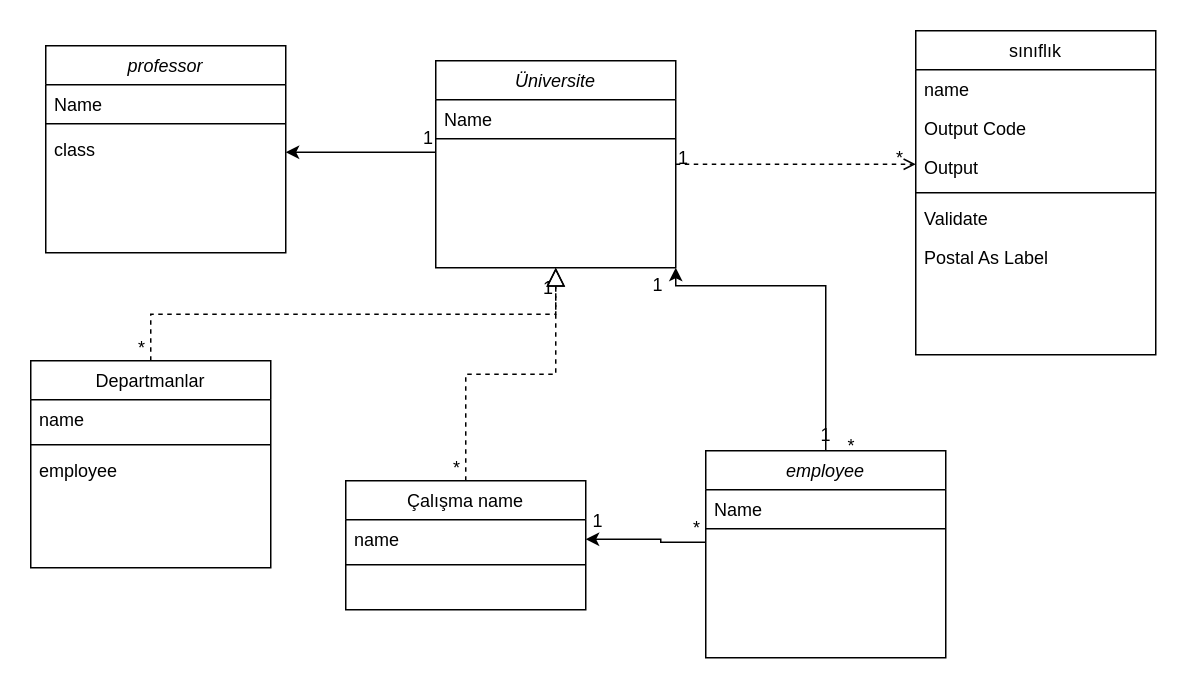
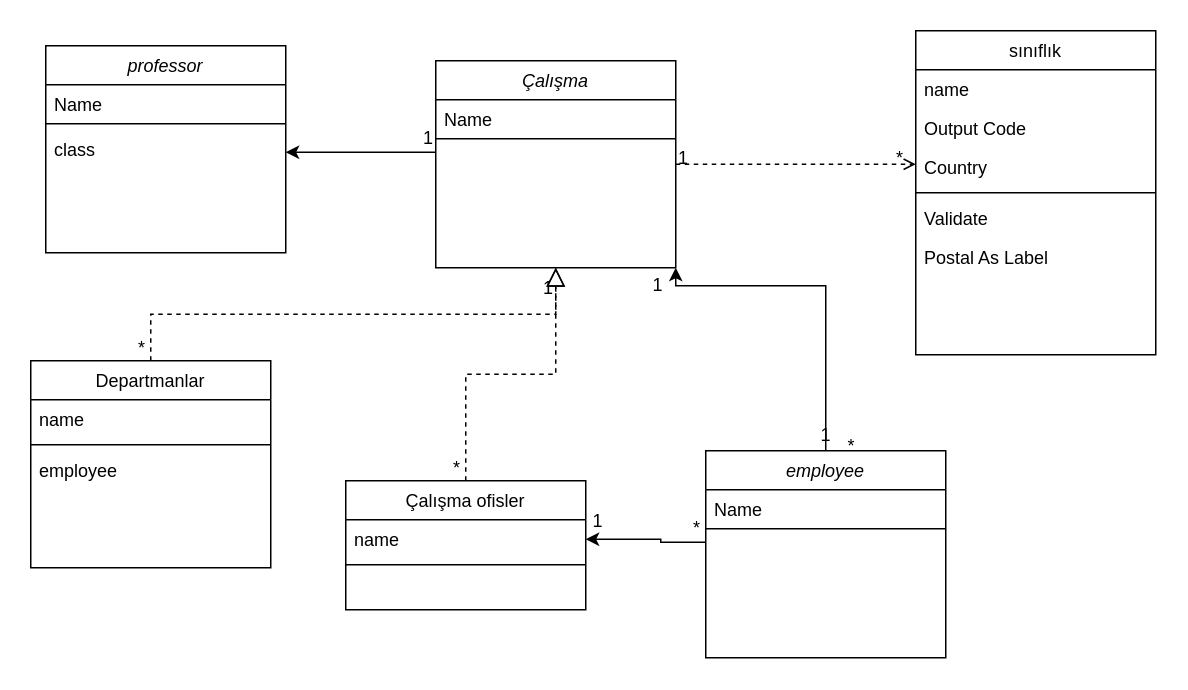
node "Üniversite": label "Üniversite" -> "Çalışma"
node "Output": label "Output" -> "Country"
node "Çalışma name": label "Çalışma name" -> "Çalışma ofisler"
